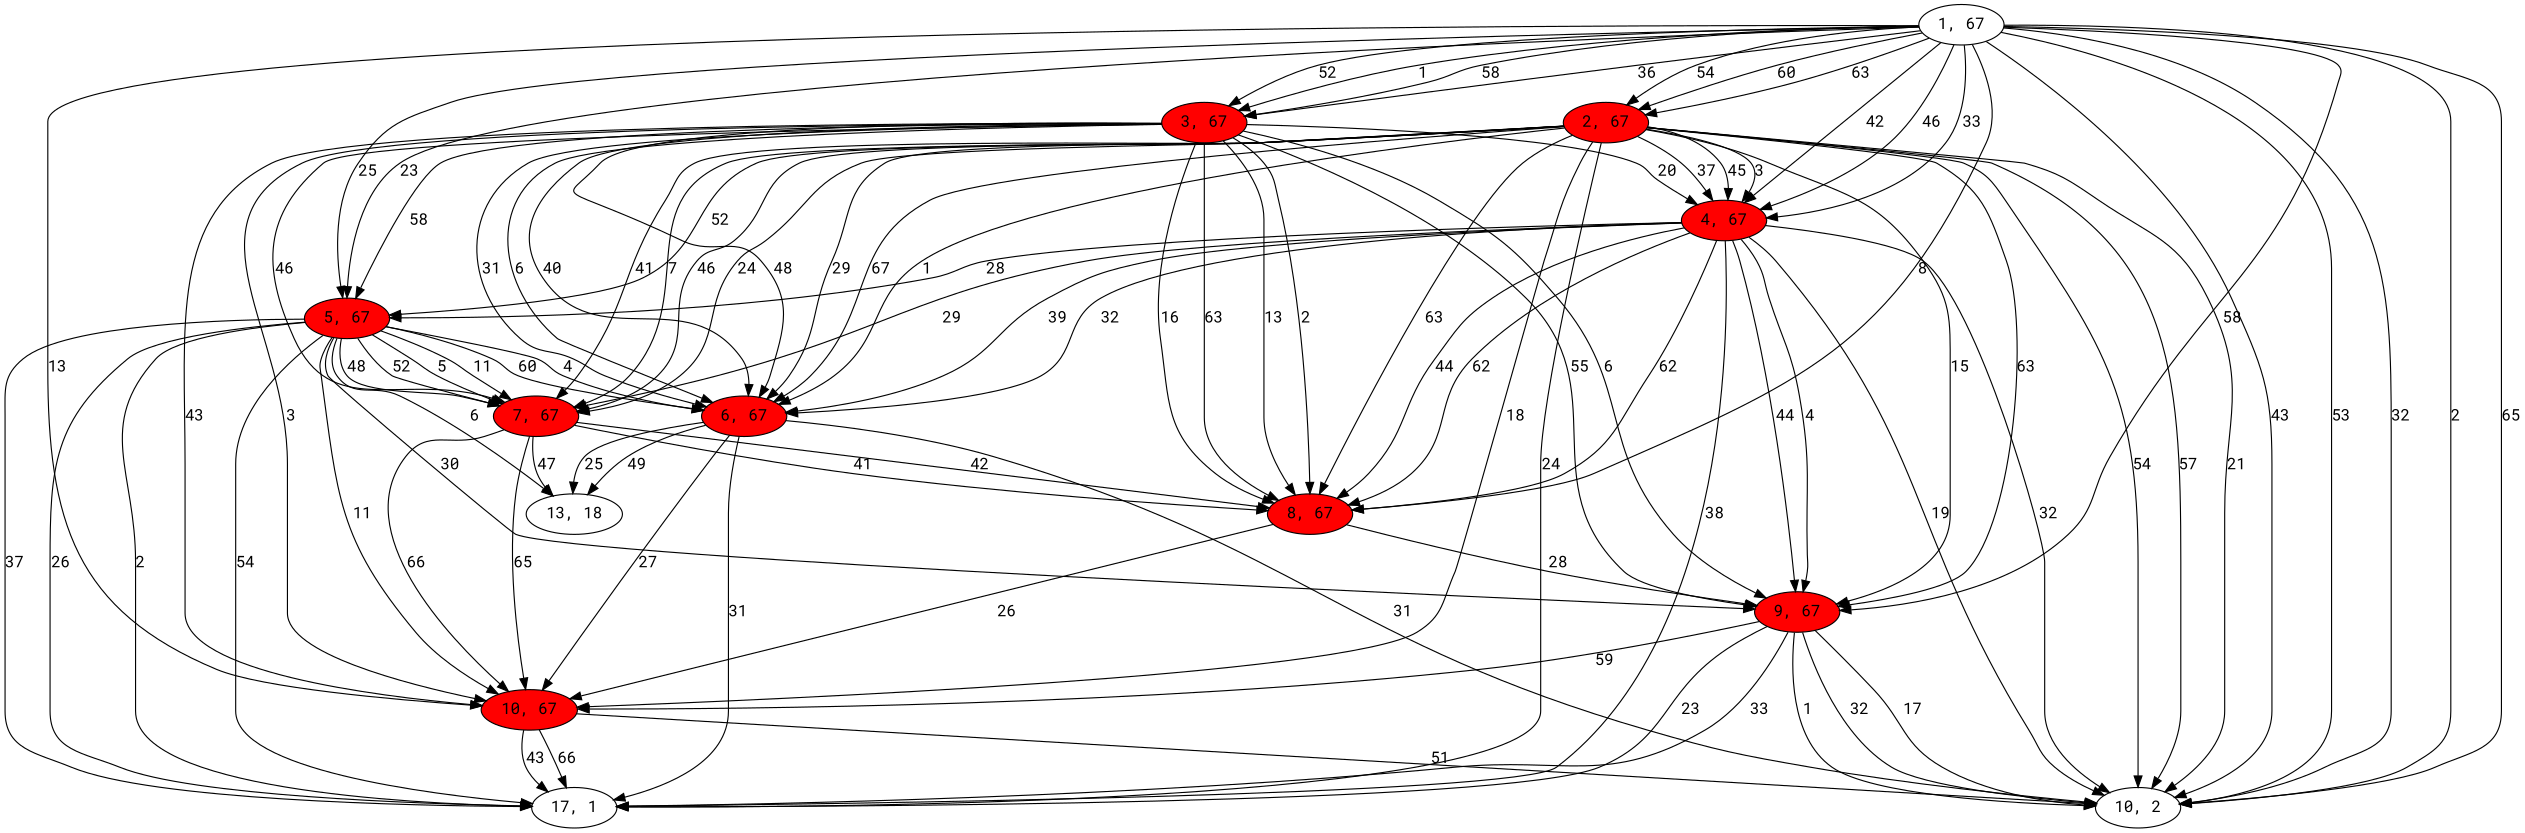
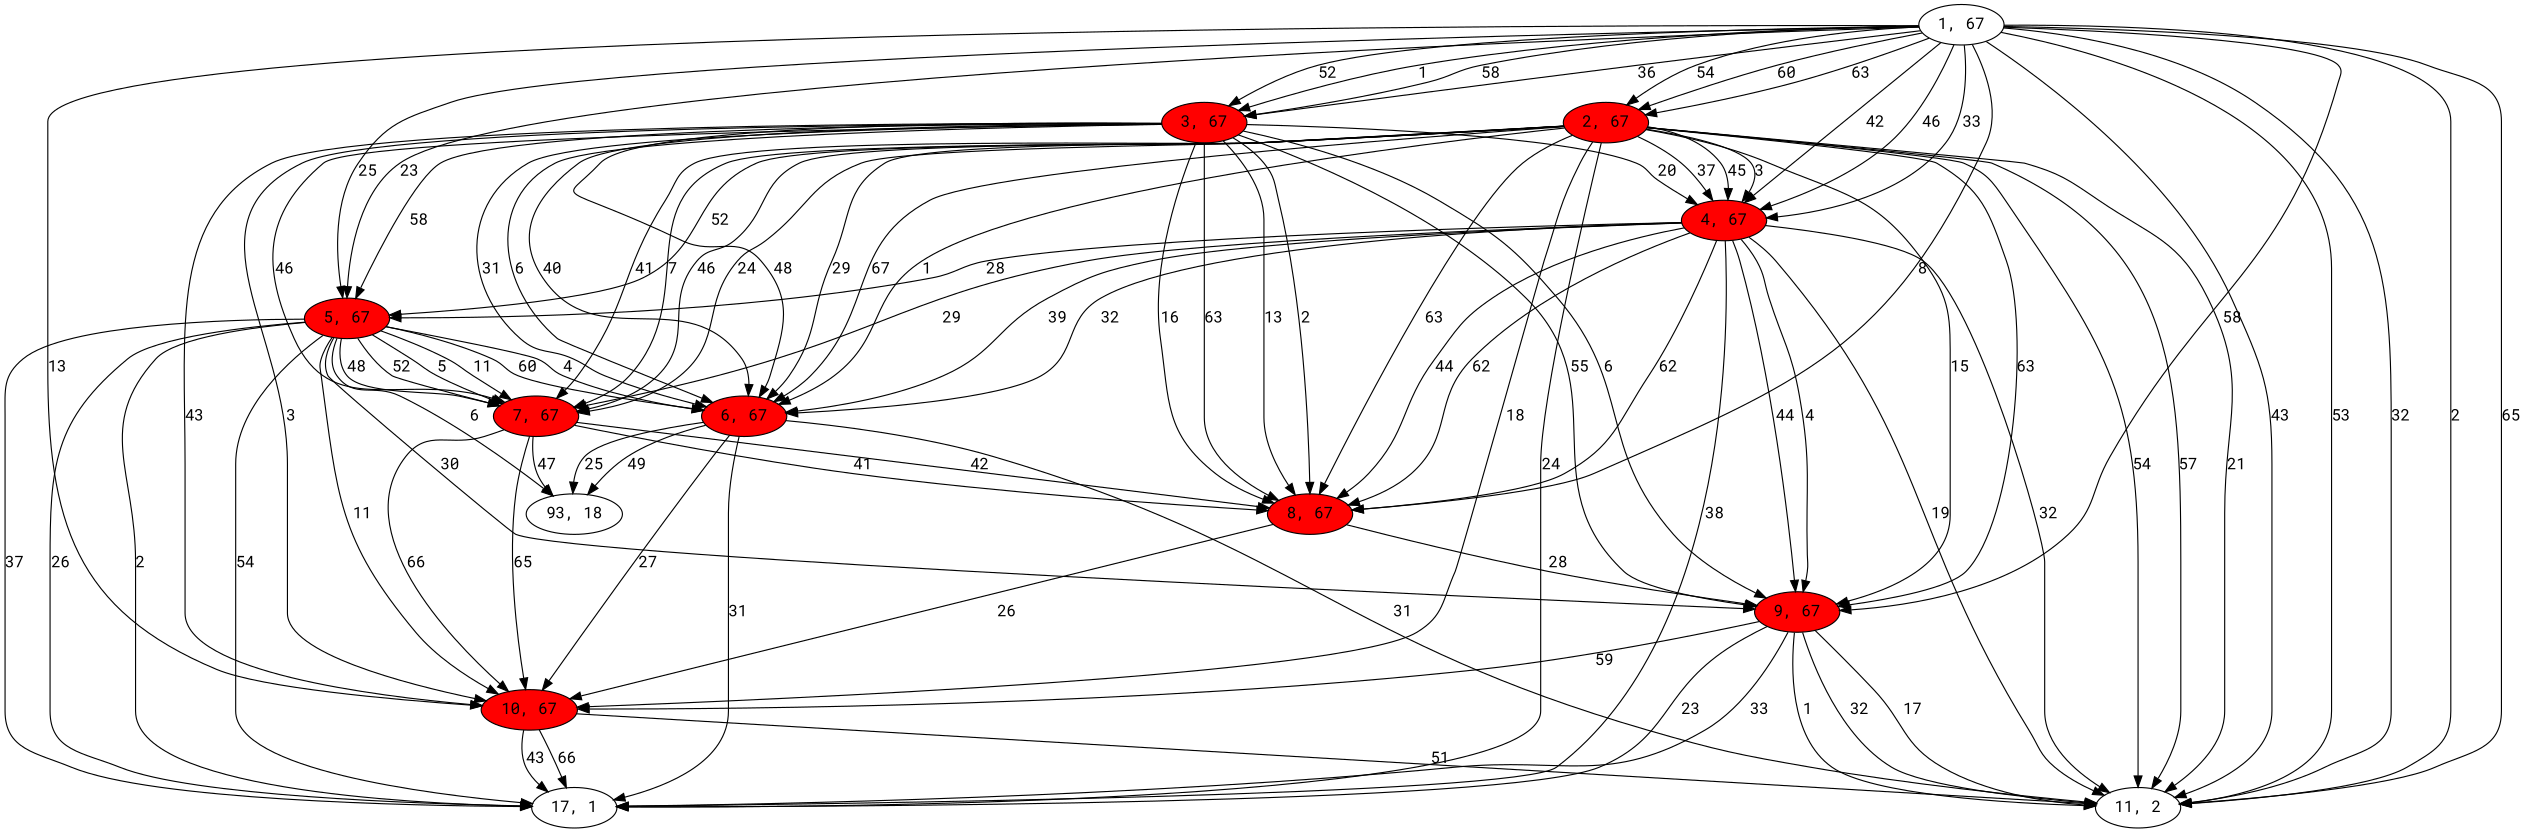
node "13, 18": label "13, 18" -> "93, 18"
node "10, 2": label "10, 2" -> "11, 2"
